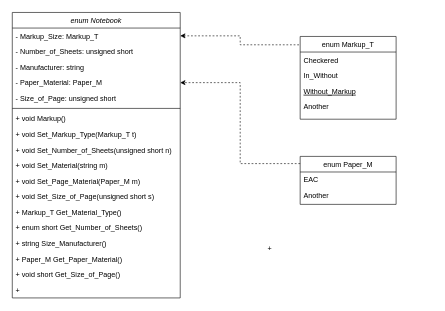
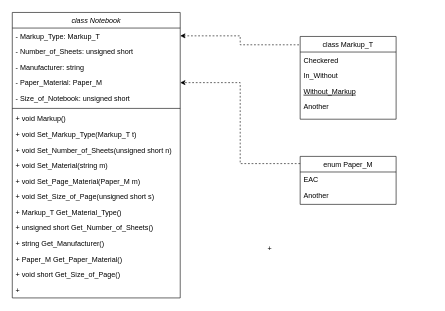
node "enum Notebook": label "enum Notebook" -> "class Notebook"
node "- Markup_Size: Markup_T": label "- Markup_Size: Markup_T" -> "- Markup_Type: Markup_T"
node "enum Markup_T": label "enum Markup_T" -> "class Markup_T"
node "- Size_of_Page: unsigned short": label "- Size_of_Page: unsigned short" -> "- Size_of_Notebook: unsigned short"
node "+ enum short Get_Number_of_Sheets()": label "+ enum short Get_Number_of_Sheets()" -> "+ unsigned short Get_Number_of_Sheets()"
node "+ string Size_Manufacturer()": label "+ string Size_Manufacturer()" -> "+ string Get_Manufacturer()"
